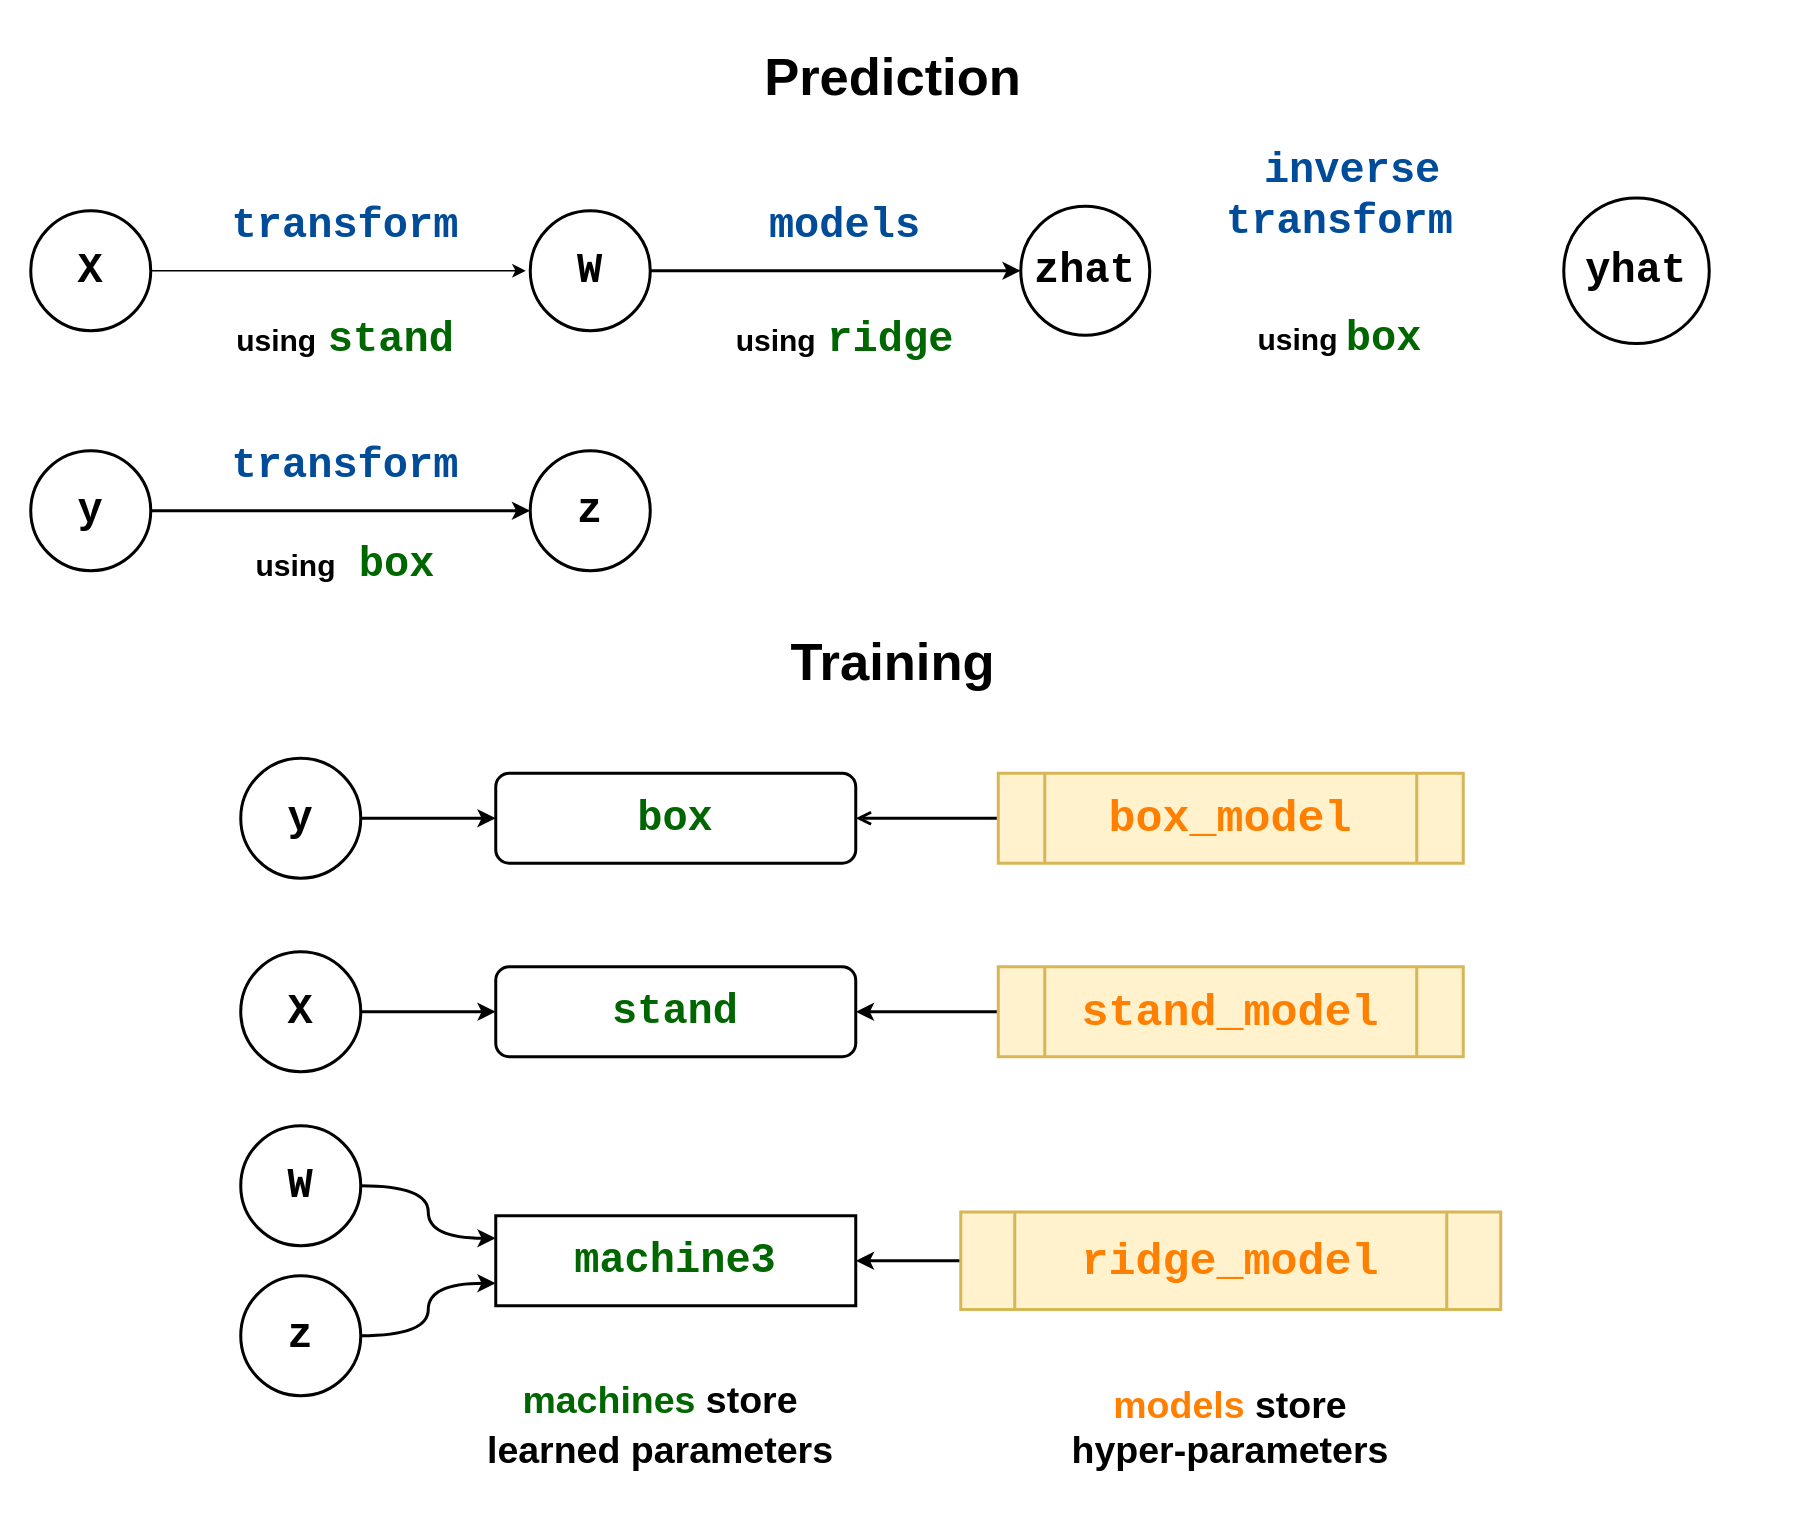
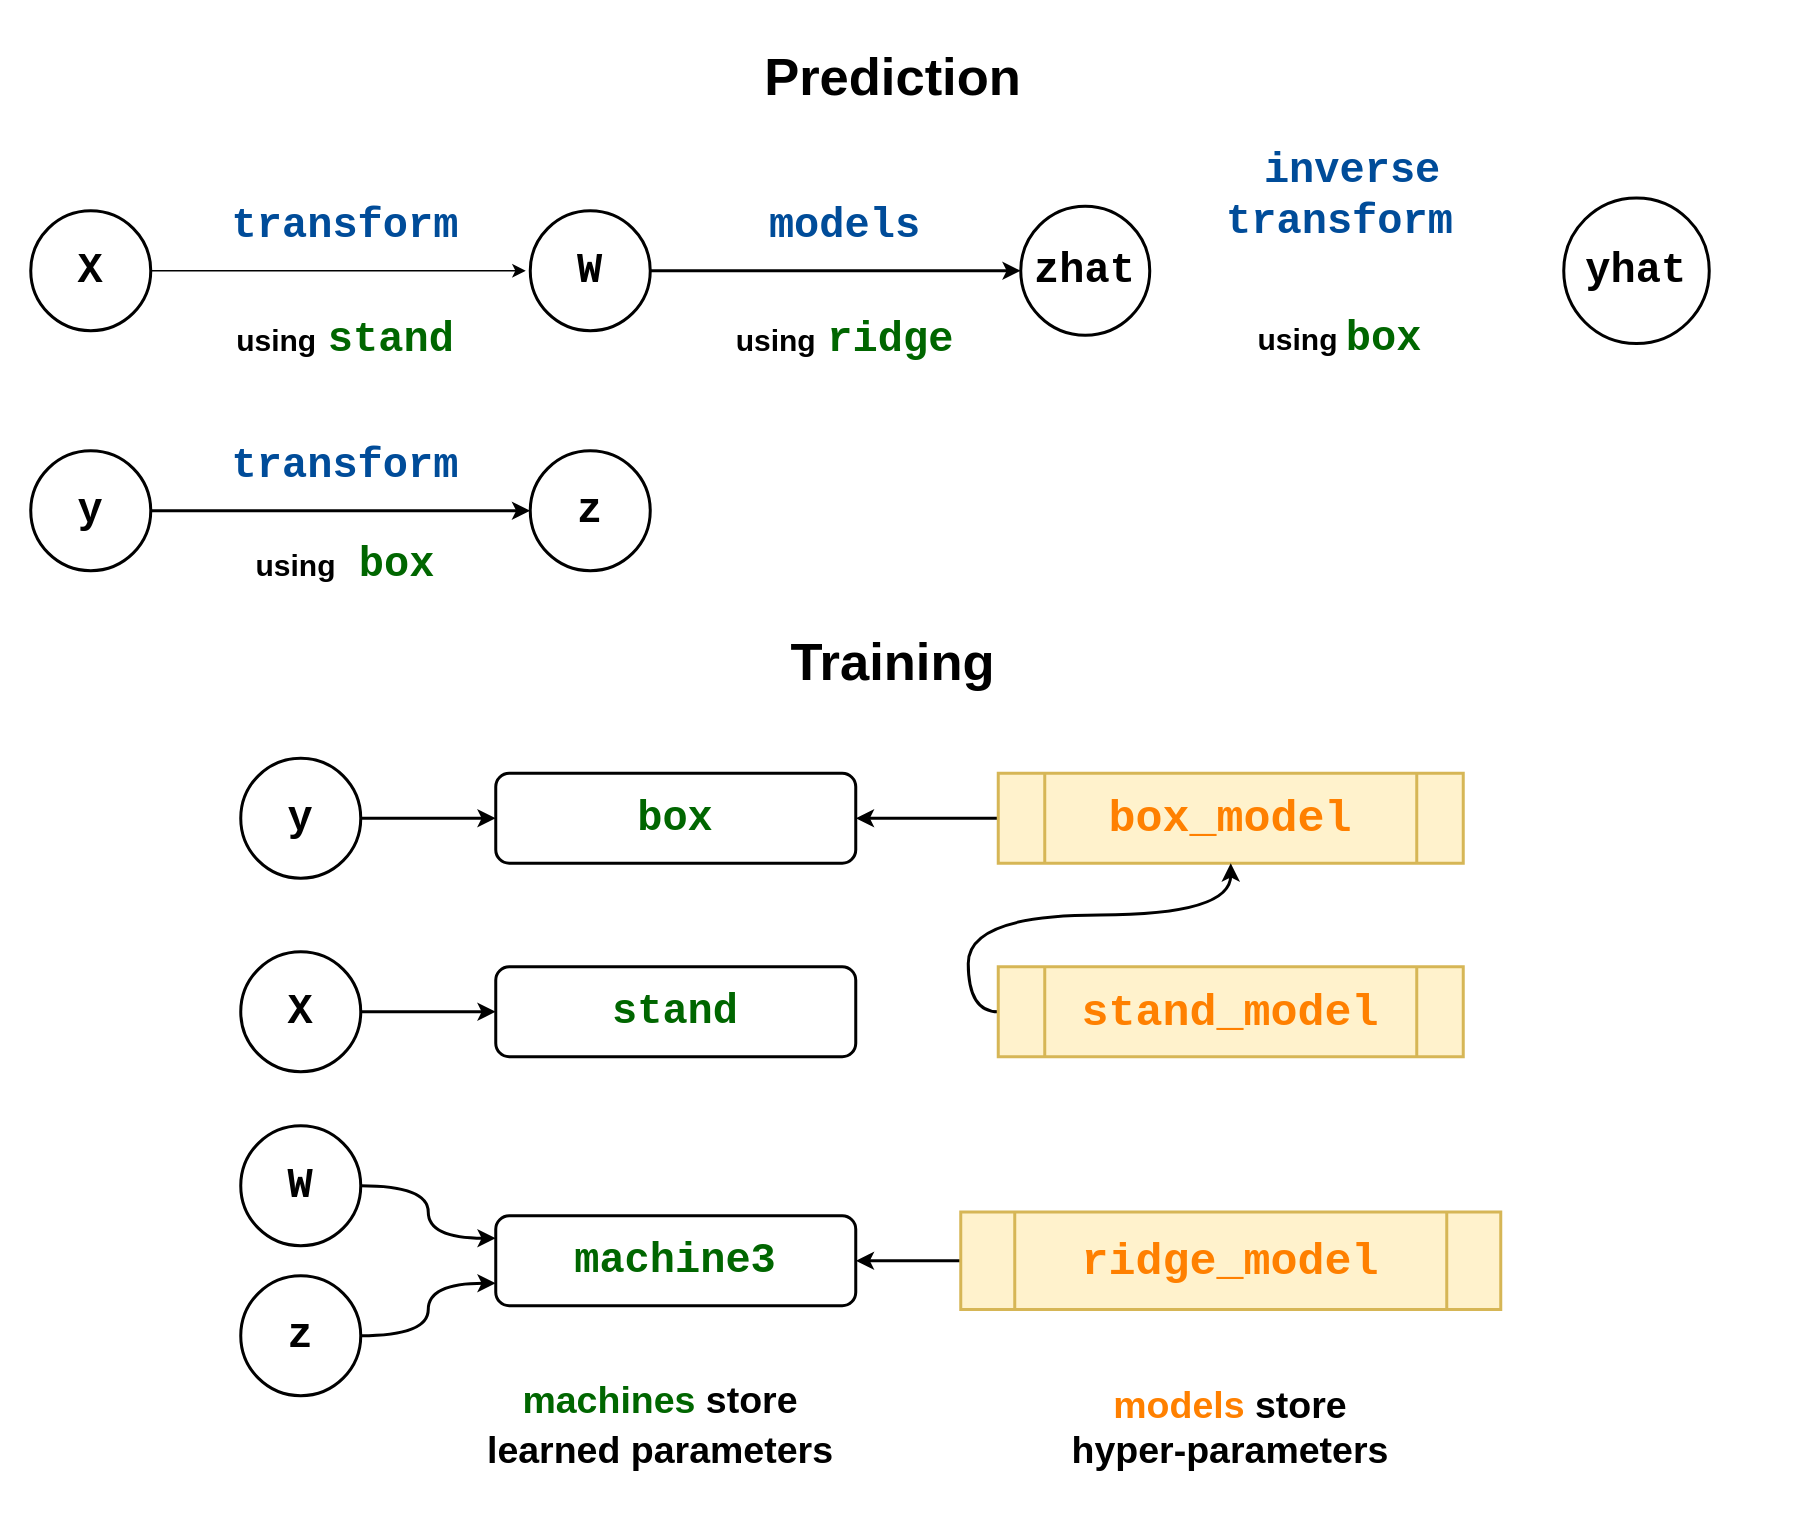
edge "box_model" -> "box": arrowhead open -> classic
edge "stand_model" -> "stand": now "stand_model" -> "box_model"
node "machine3": shape rectangle -> rounded rectangle
